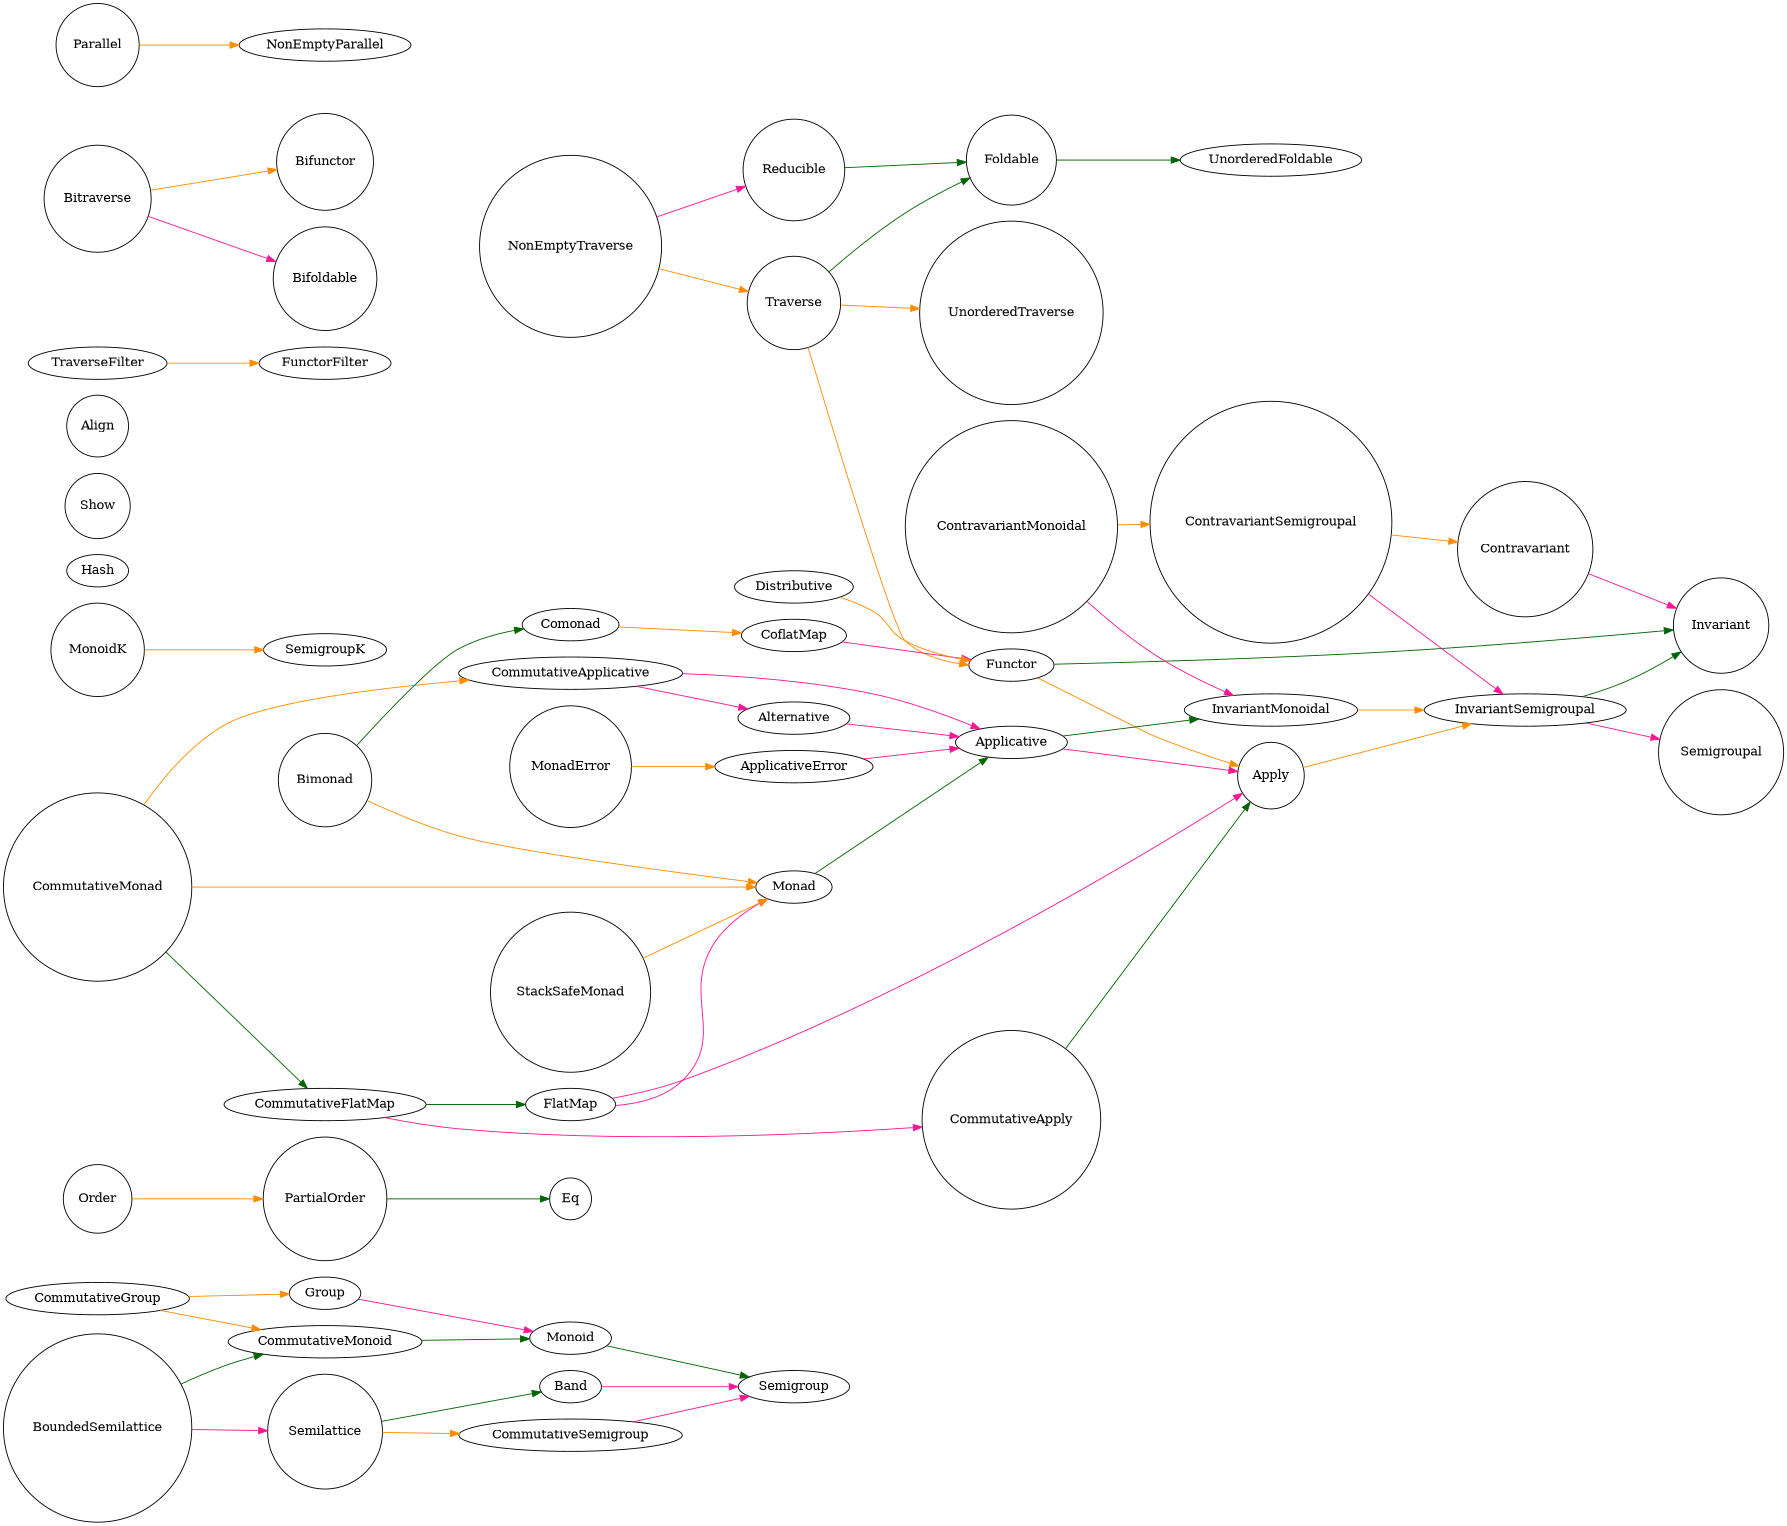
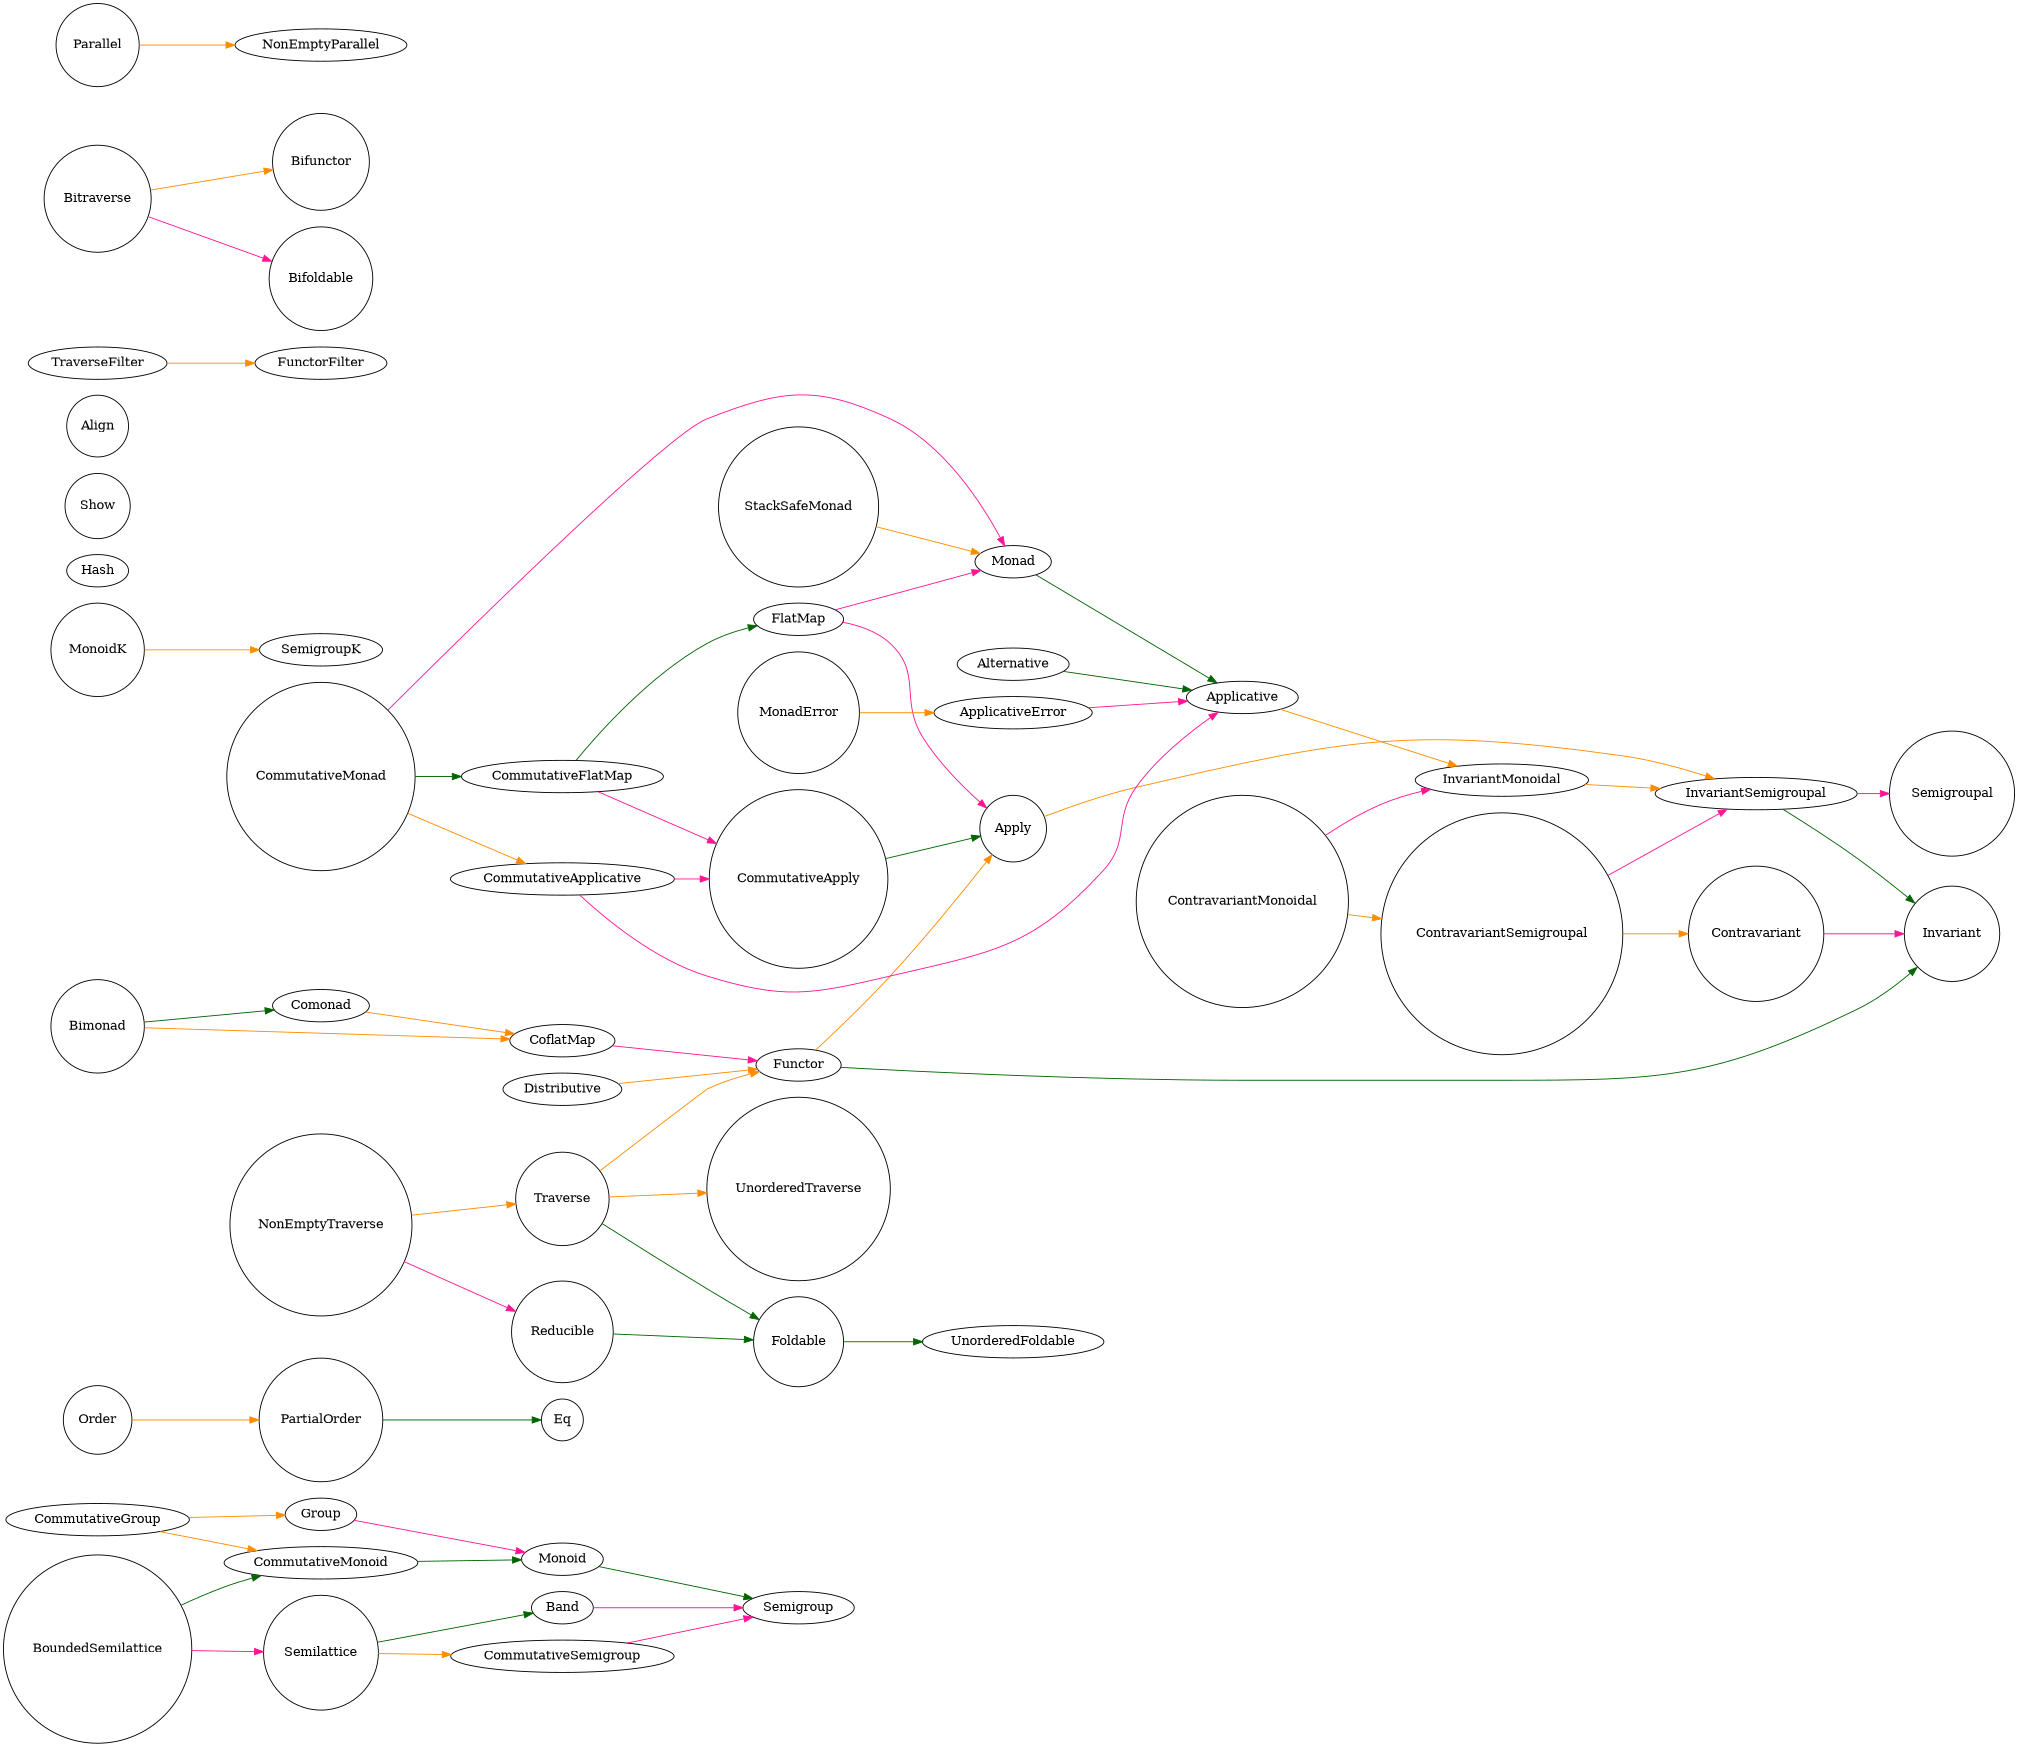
edge "CommutativeApplicative" -> "Alternative": now "CommutativeApplicative" -> "CommutativeApply"
edge "Applicative" -> "InvariantMonoidal": color darkgreen -> darkorange
edge "Alternative" -> "Applicative": color deeppink -> darkgreen
edge "Applicative" -> "Apply": removed
edge "Bimonad" -> "Monad": now "Bimonad" -> "CoflatMap"
edge "CommutativeMonad" -> "Monad": color darkorange -> deeppink
